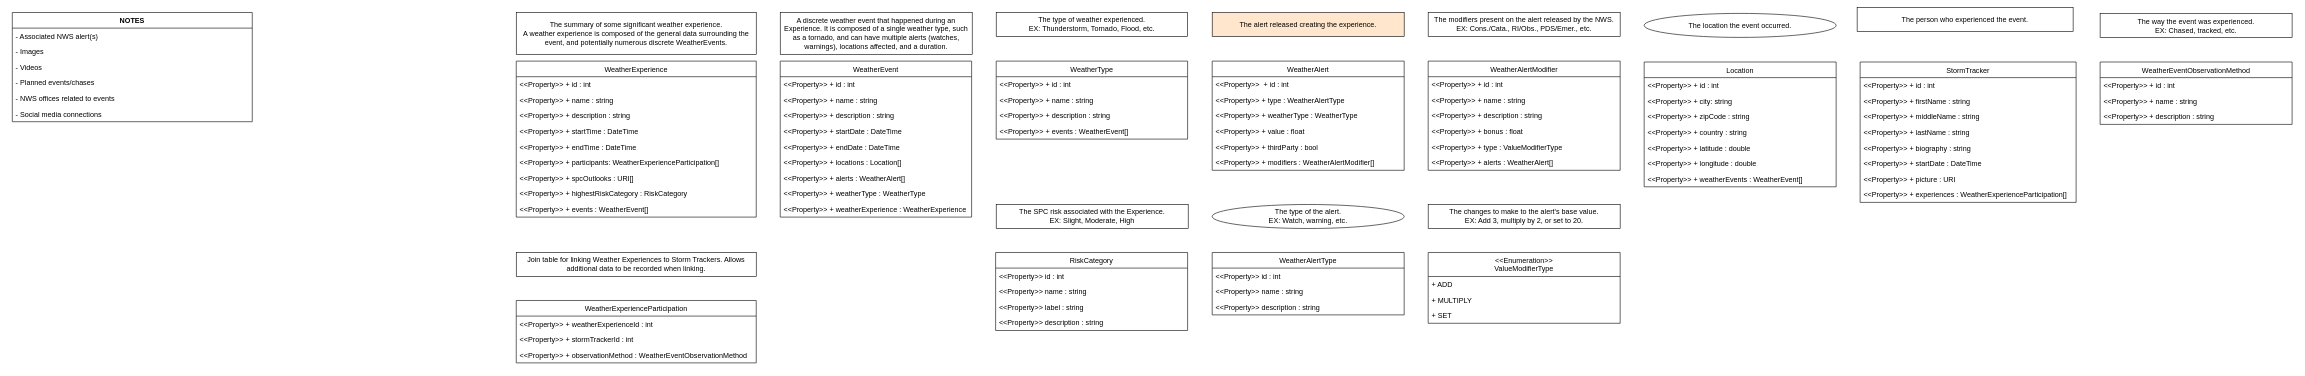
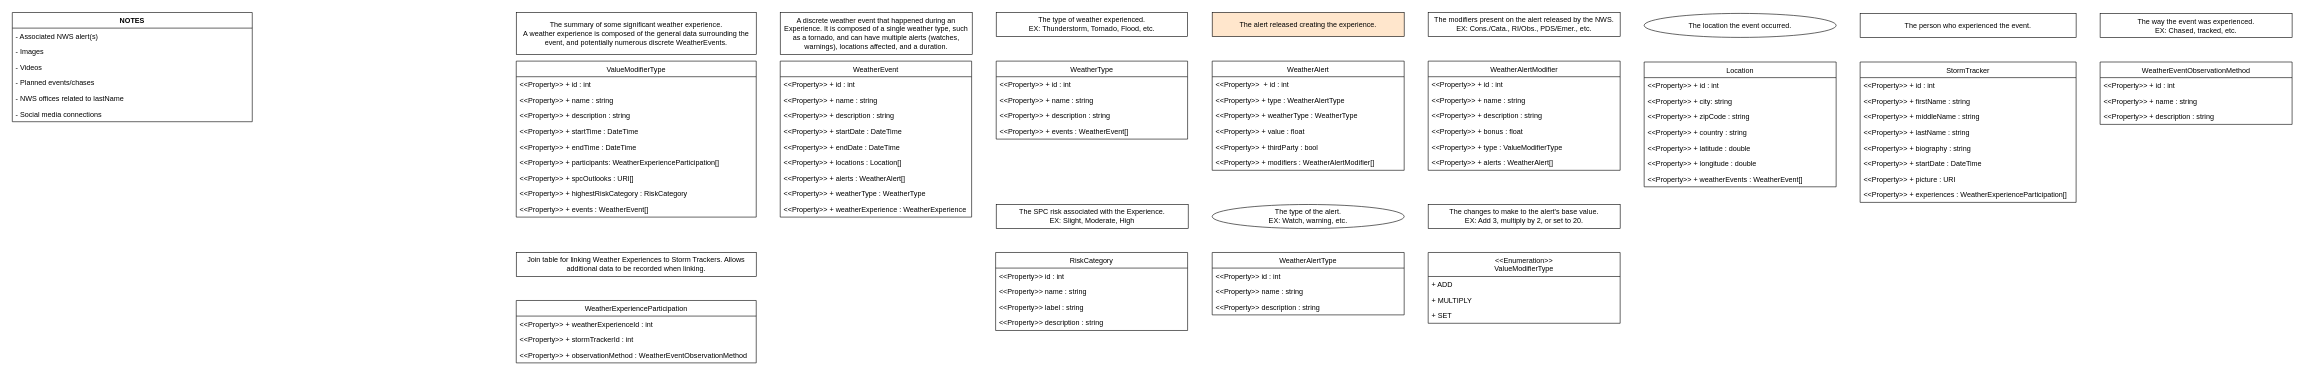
node "The person who experienced the event.": moved (1965, 19) -> (1968, 25)
node "WeatherExperience": label "WeatherExperience" -> "ValueModifierType"
node "- NWS offices related to events": label "- NWS offices related to events" -> "- NWS offices related to lastName"
